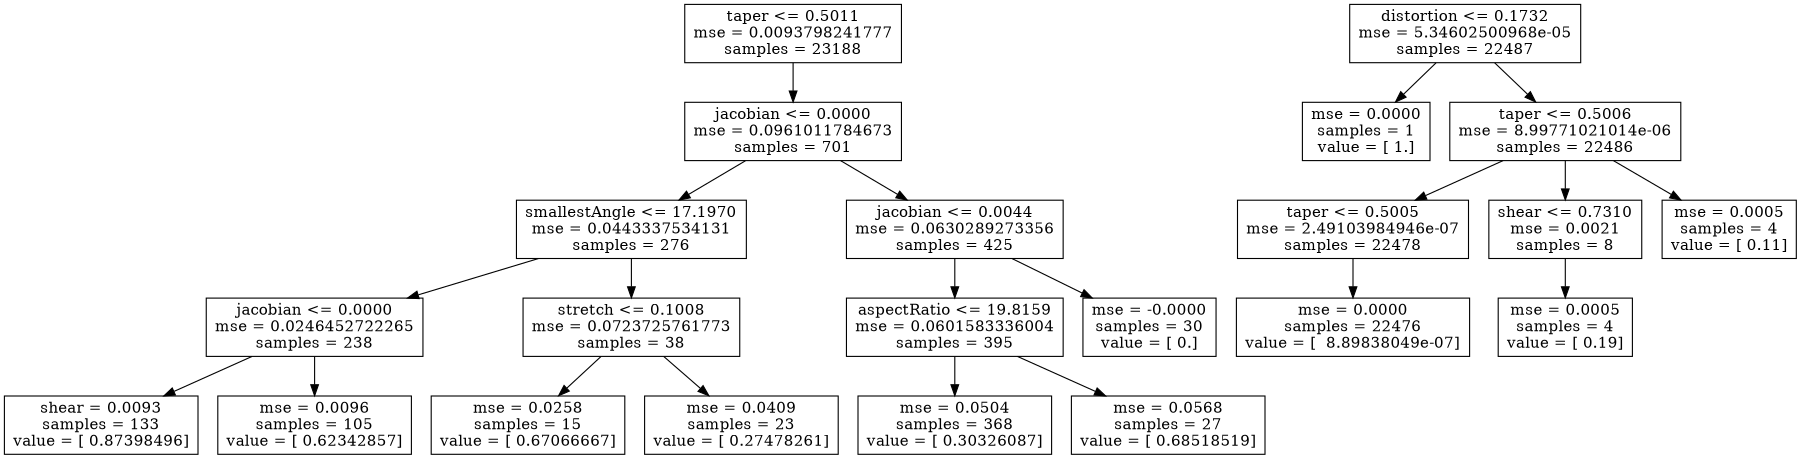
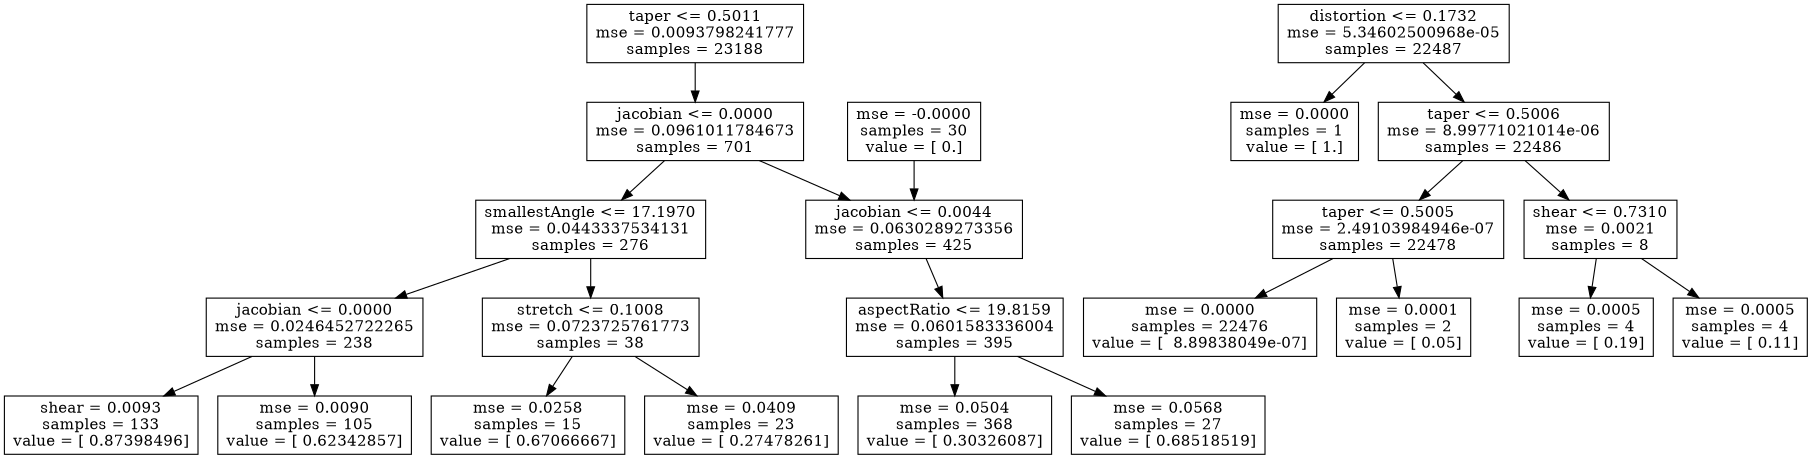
edge "taper <= 0.5006 mse = 8.99771021014e-06 samples = 22486" -> "mse = 0.0005 samples = 4 value = [ 0.11]": now "shear <= 0.7310 mse = 0.0021 samples = 8" -> "mse = 0.0005 samples = 4 value = [ 0.11]"
edge "jacobian <= 0.0044 mse = 0.0630289273356 samples = 425" -> "mse = -0.0000 samples = 30 value = [ 0.]": reversed
node "mse = 0.0001 samples = 2 value = [ 0.05]": added
node "mse = 0.0096 samples = 105 value = [ 0.62342857]": label "mse = 0.0096 samples = 105 value = [ 0.62342857]" -> "mse = 0.0090 samples = 105 value = [ 0.62342857]"
